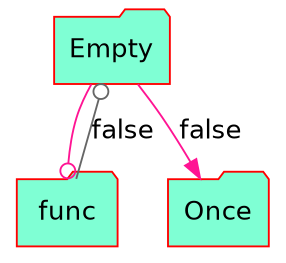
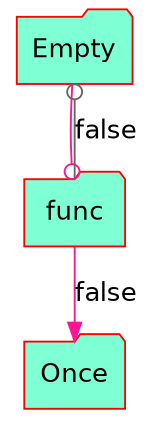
edge "Empty" -> "Once": now "func" -> "Once"
